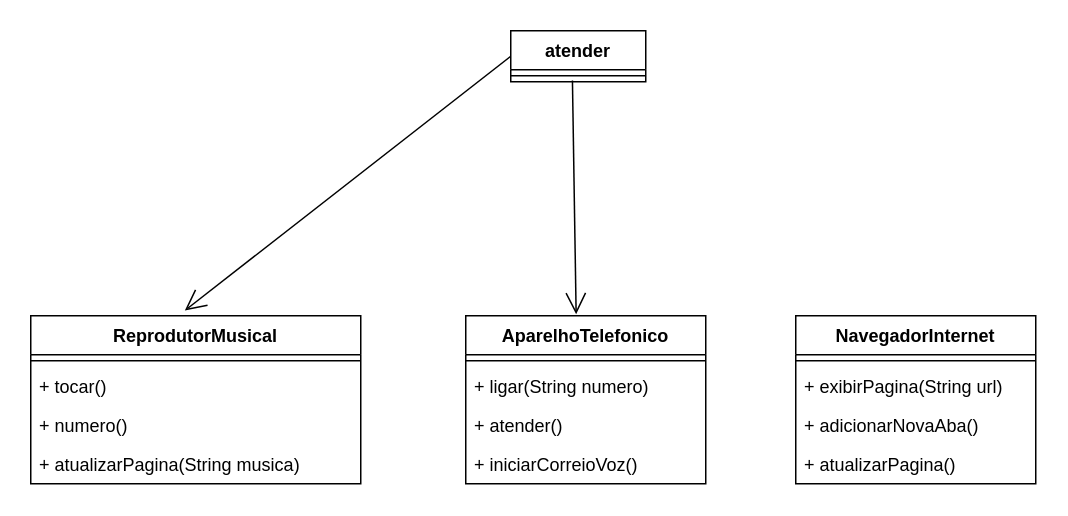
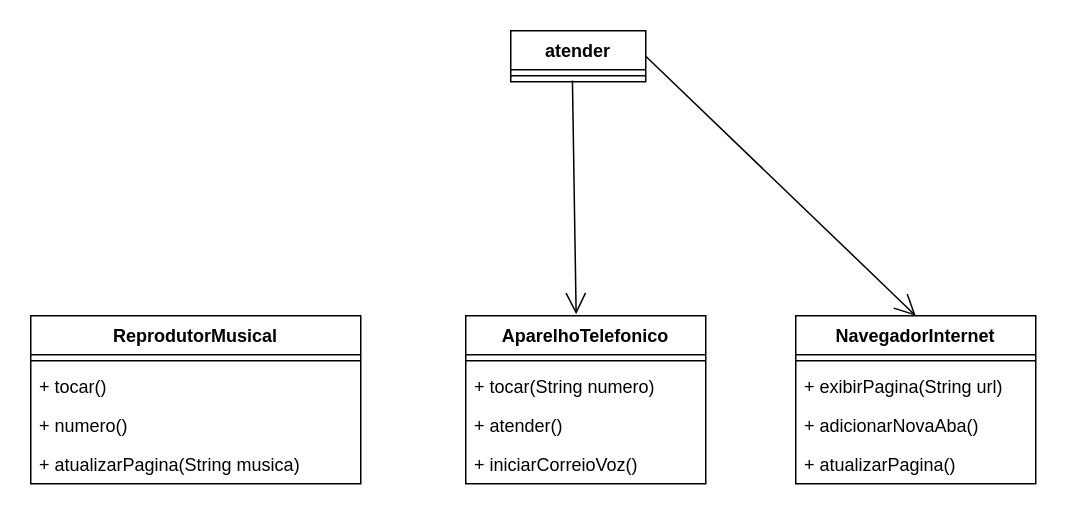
edge "atender" -> "ReprodutorMusical": removed
edge "atender" -> "NavegadorInternet": added
node "+ ligar(String numero)": label "+ ligar(String numero)" -> "+ tocar(String numero)"
